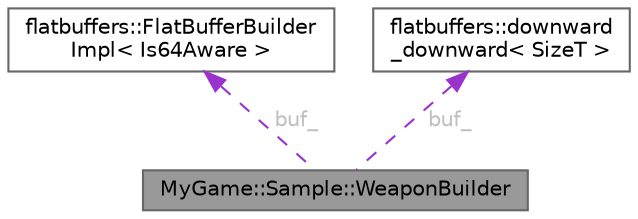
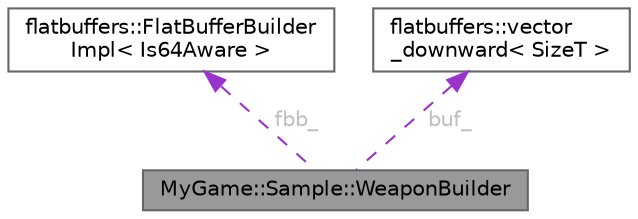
node "flatbuffers::downward _downward< SizeT >": label "flatbuffers::downward _downward< SizeT >" -> "flatbuffers::vector _downward< SizeT >"
edge "MyGame::Sample::WeaponBuilder" -> "flatbuffers::FlatBufferBuilder Impl< Is64Aware >": label " buf_" -> " fbb_"
